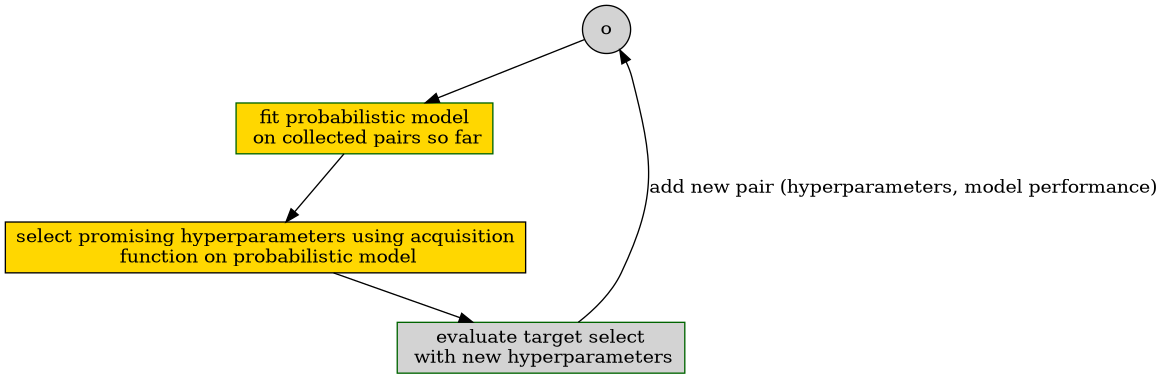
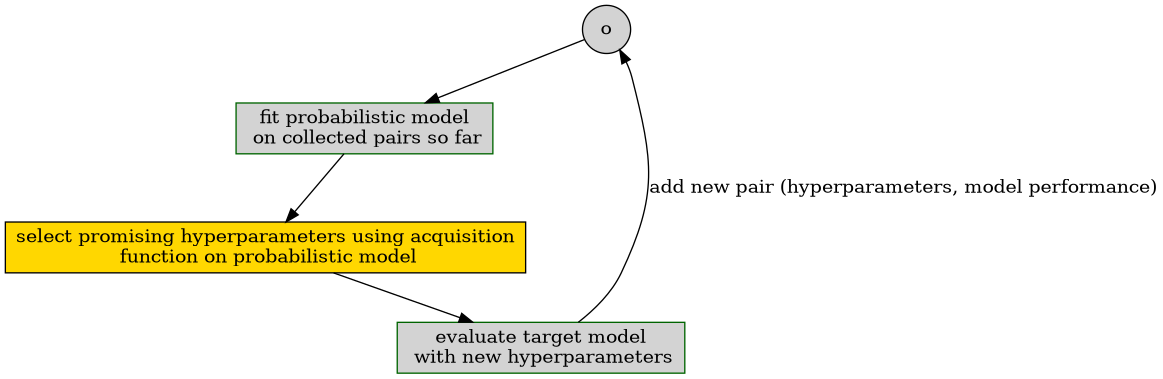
node "fit probabilistic model on collected pairs so far": fillcolor gold -> lightgrey
node "evaluate target select with new hyperparameters": label "evaluate target select with new hyperparameters" -> "evaluate target model with new hyperparameters"
